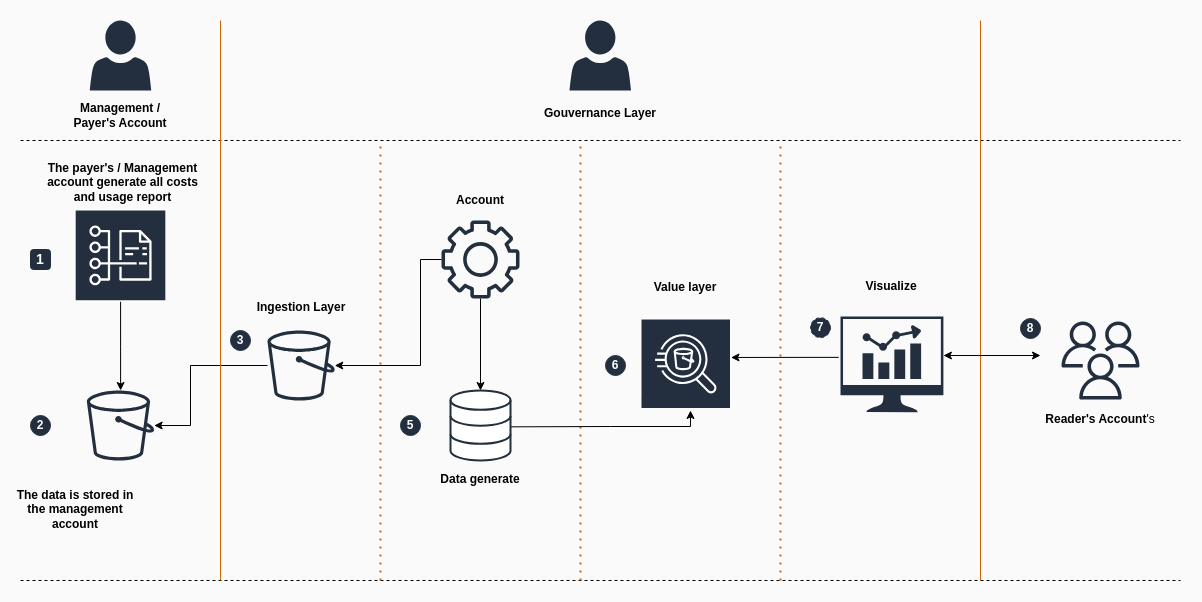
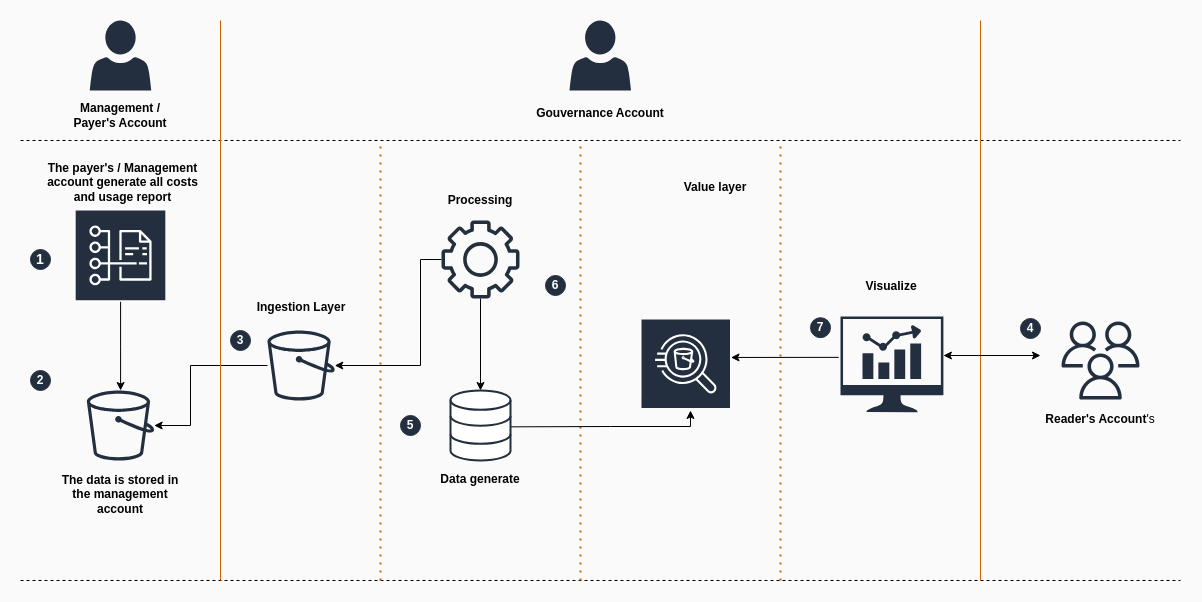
node "Gouvernance Layer": label "Gouvernance Layer" -> "Gouvernance Account"
node "Account": label "Account" -> "Processing"
node "1": shape rounded rectangle -> ellipse
node "Value layer": moved (686, 288) -> (716, 188)
node "7": style dashed -> solid
node "8": label "8" -> "4"
node "6": moved (616, 366) -> (556, 286)
node "2": moved (41, 426) -> (41, 381)
node "The data is stored in the management account": moved (76, 510) -> (121, 495)
